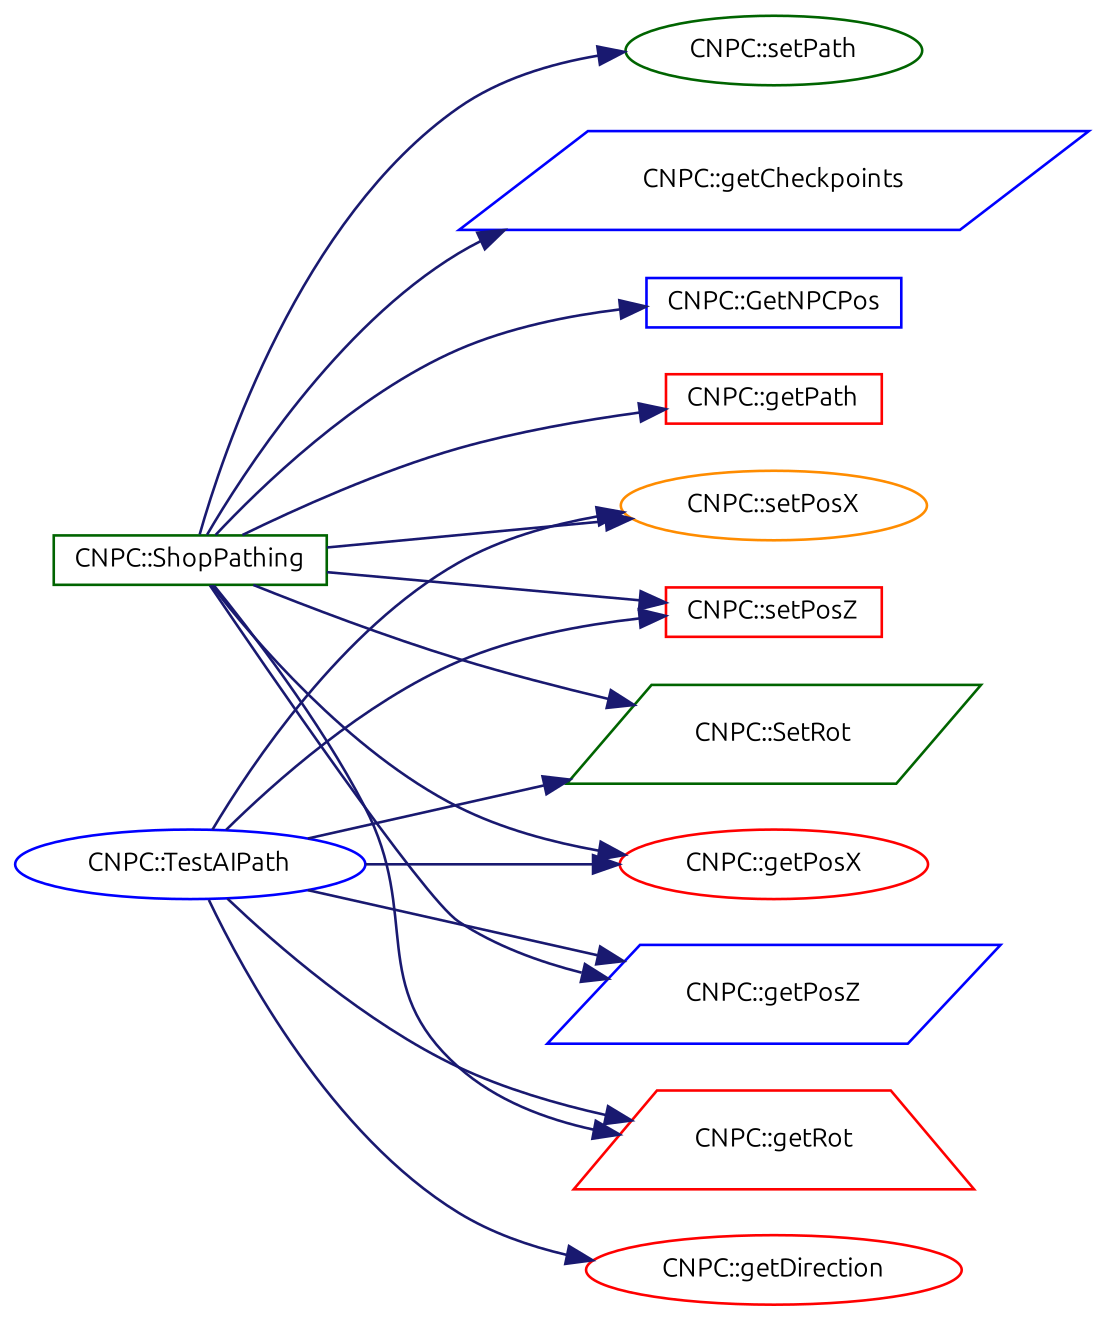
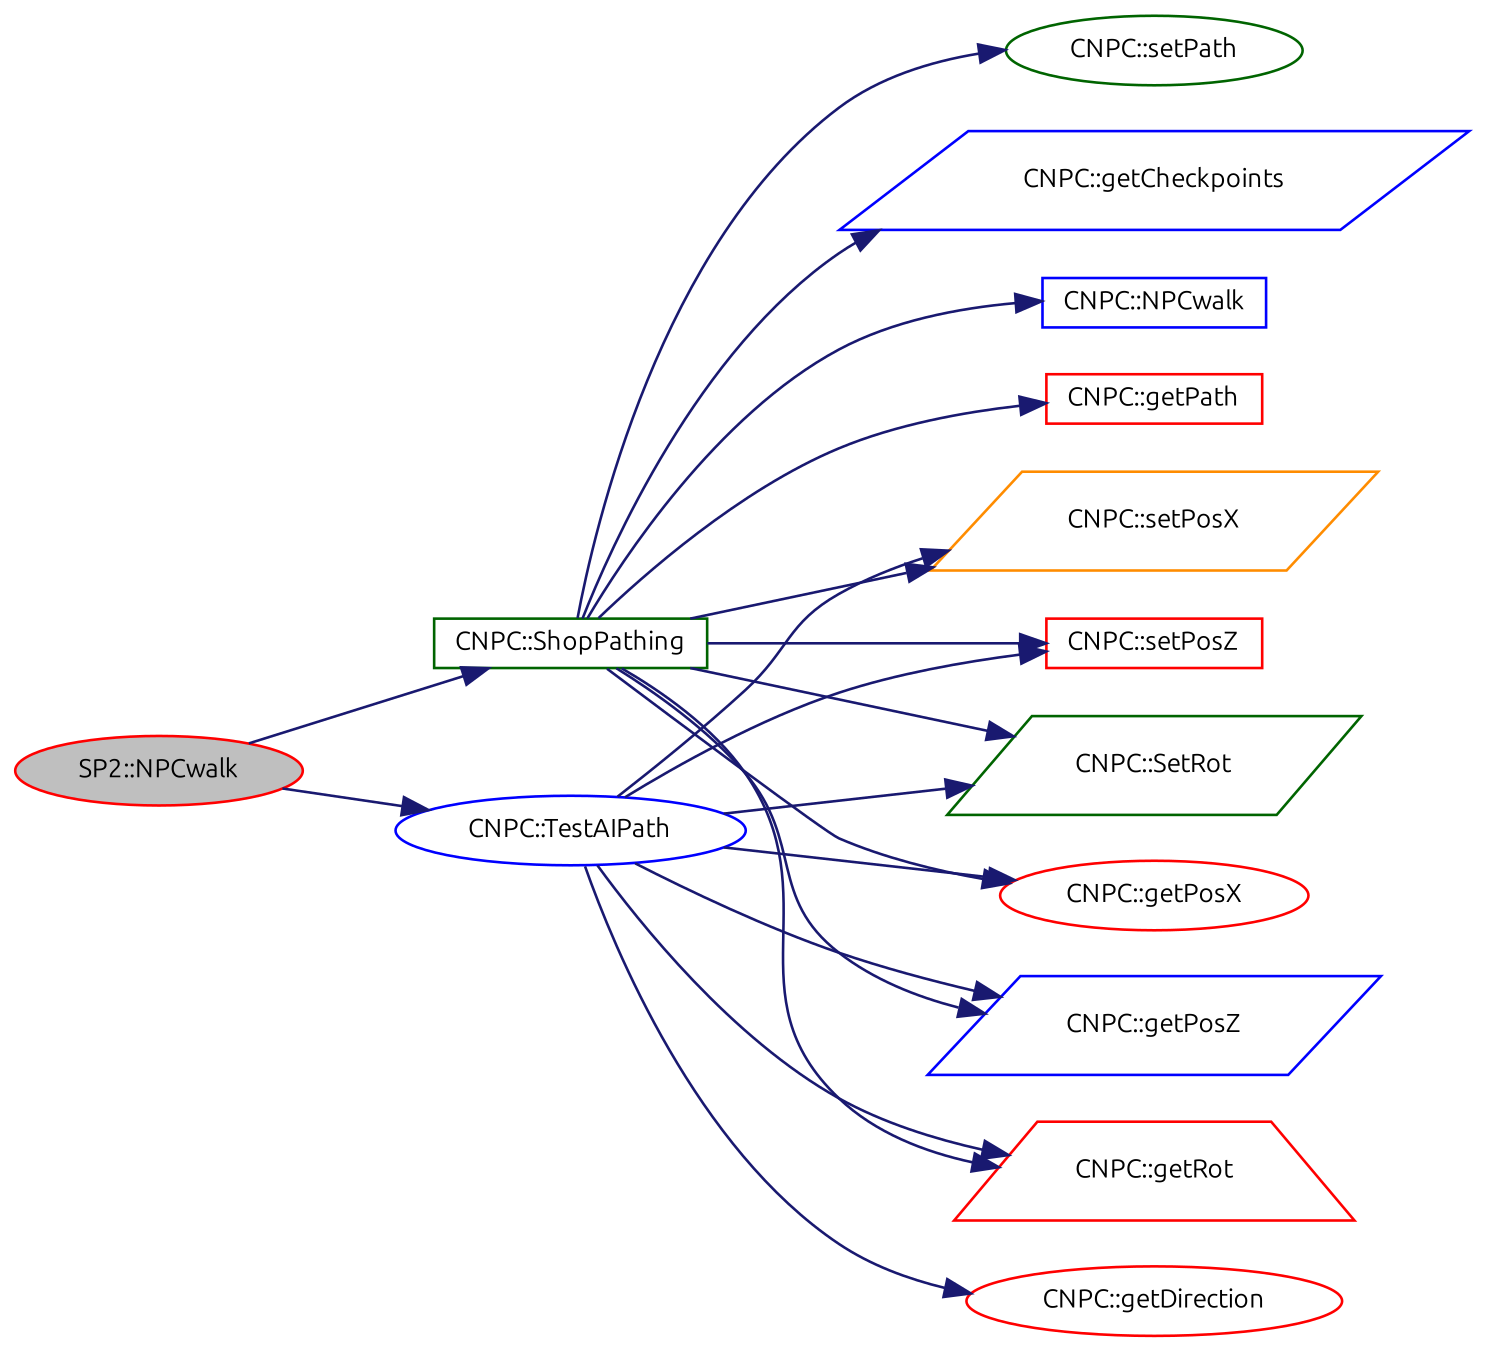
node "CNPC::GetNPCPos": label "CNPC::GetNPCPos" -> "CNPC::NPCwalk"
node "CNPC::setPosX": shape ellipse -> parallelogram
node "SP2::NPCwalk": added
